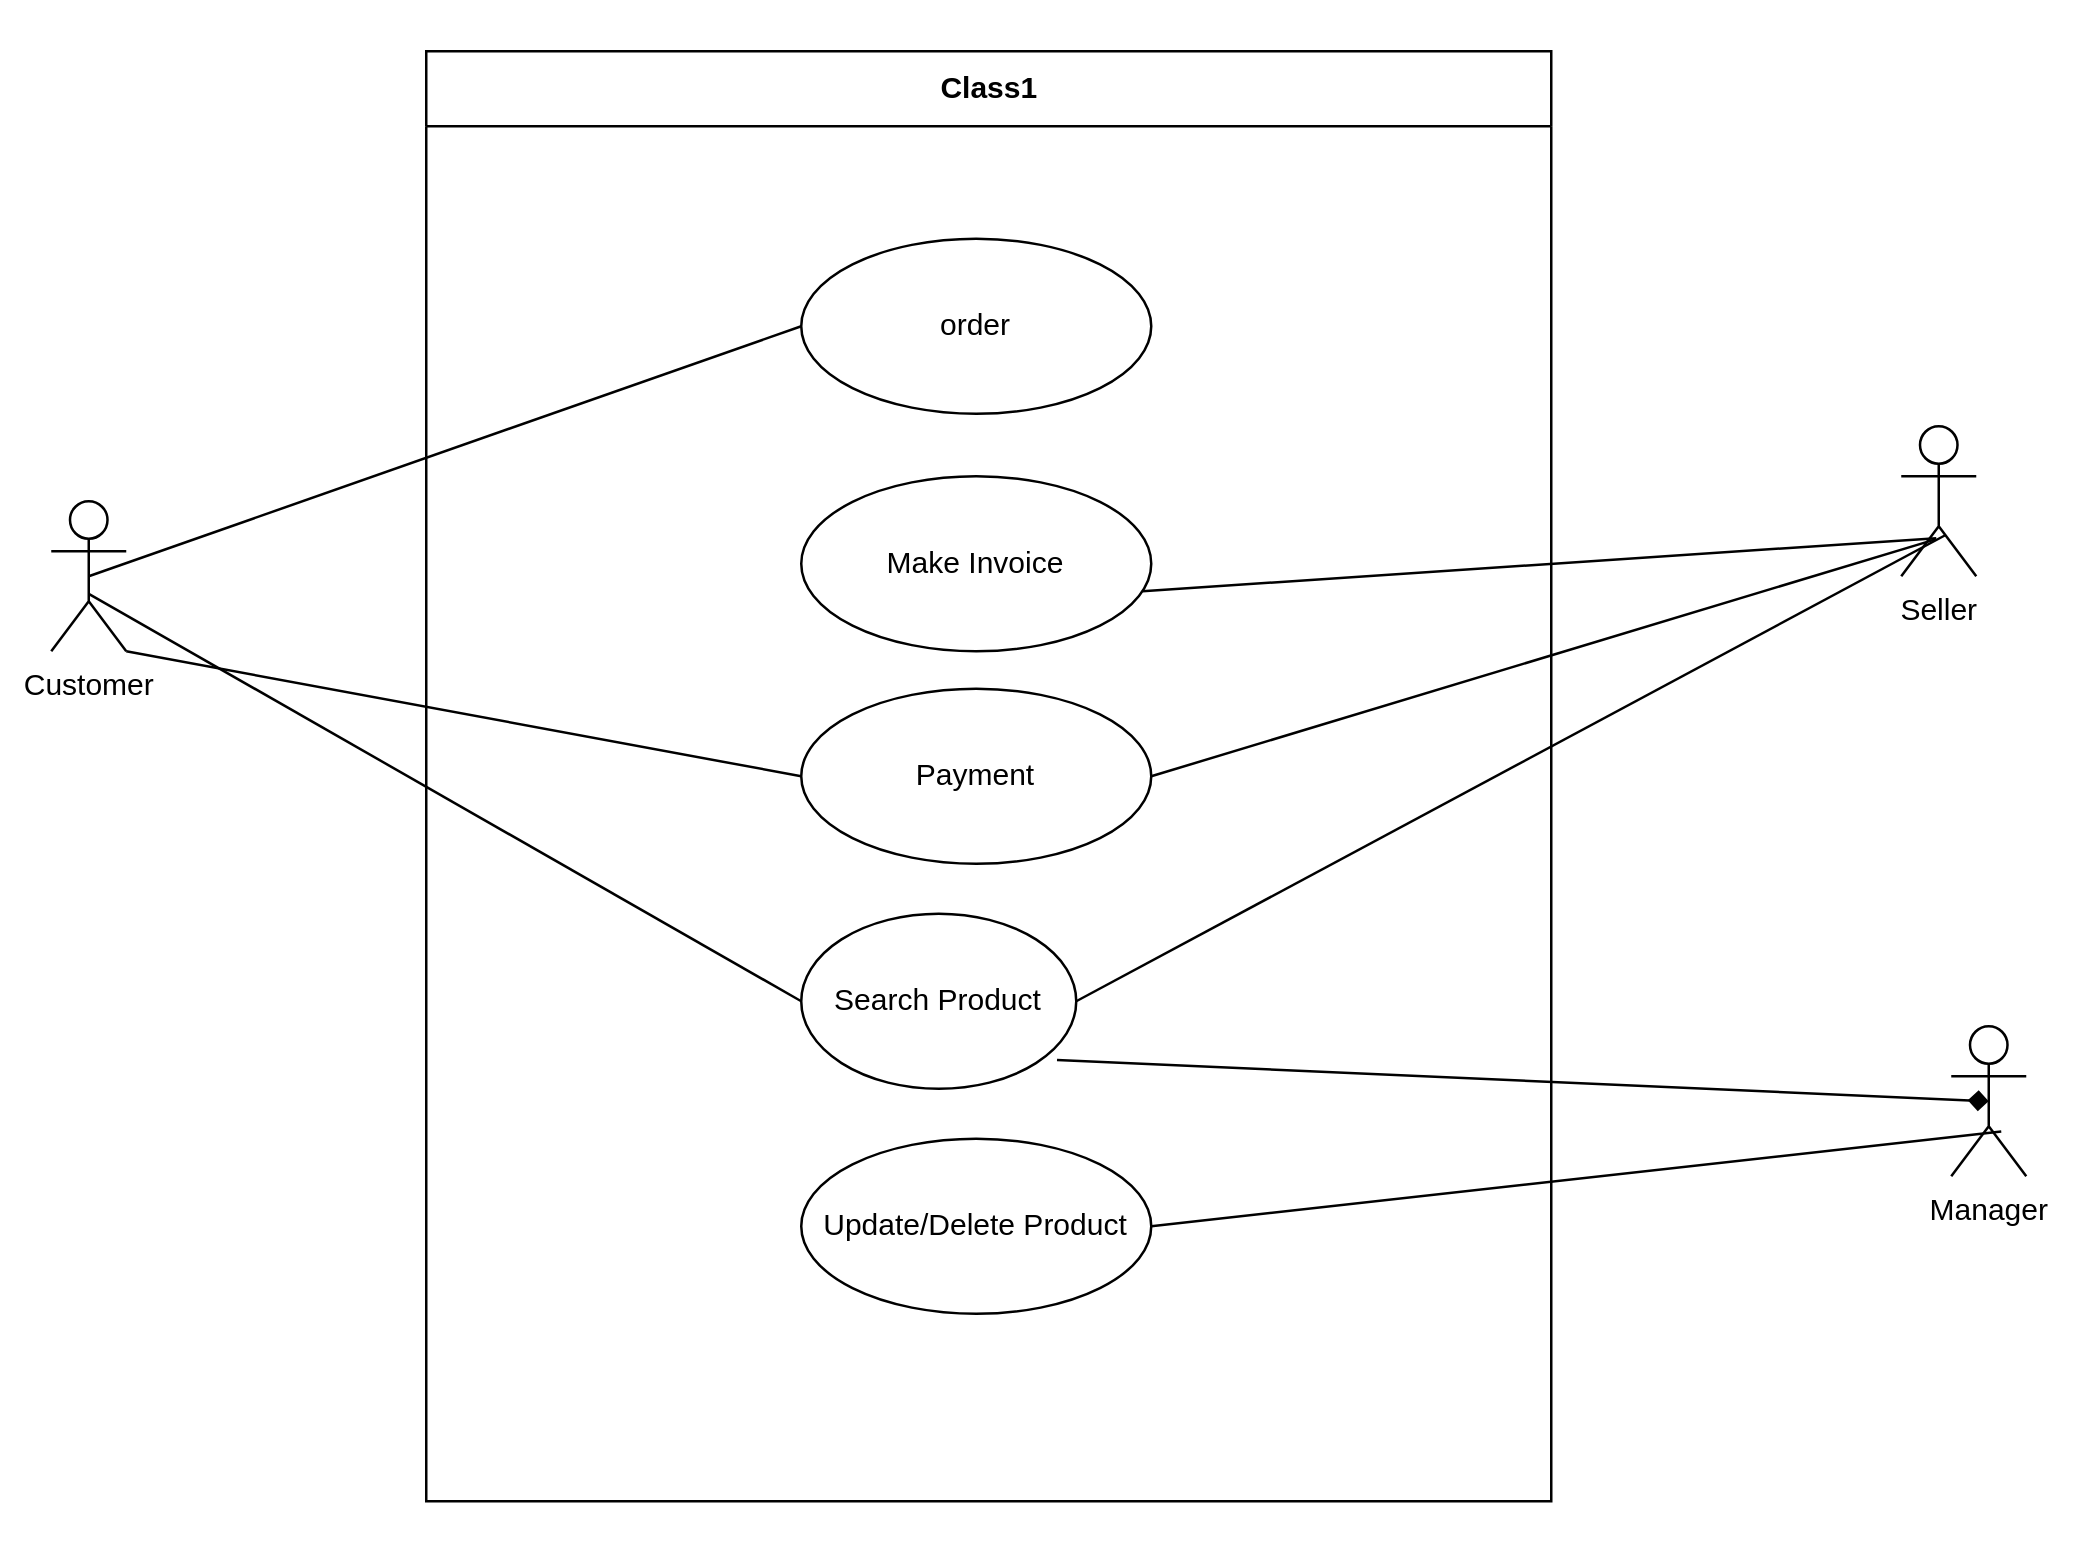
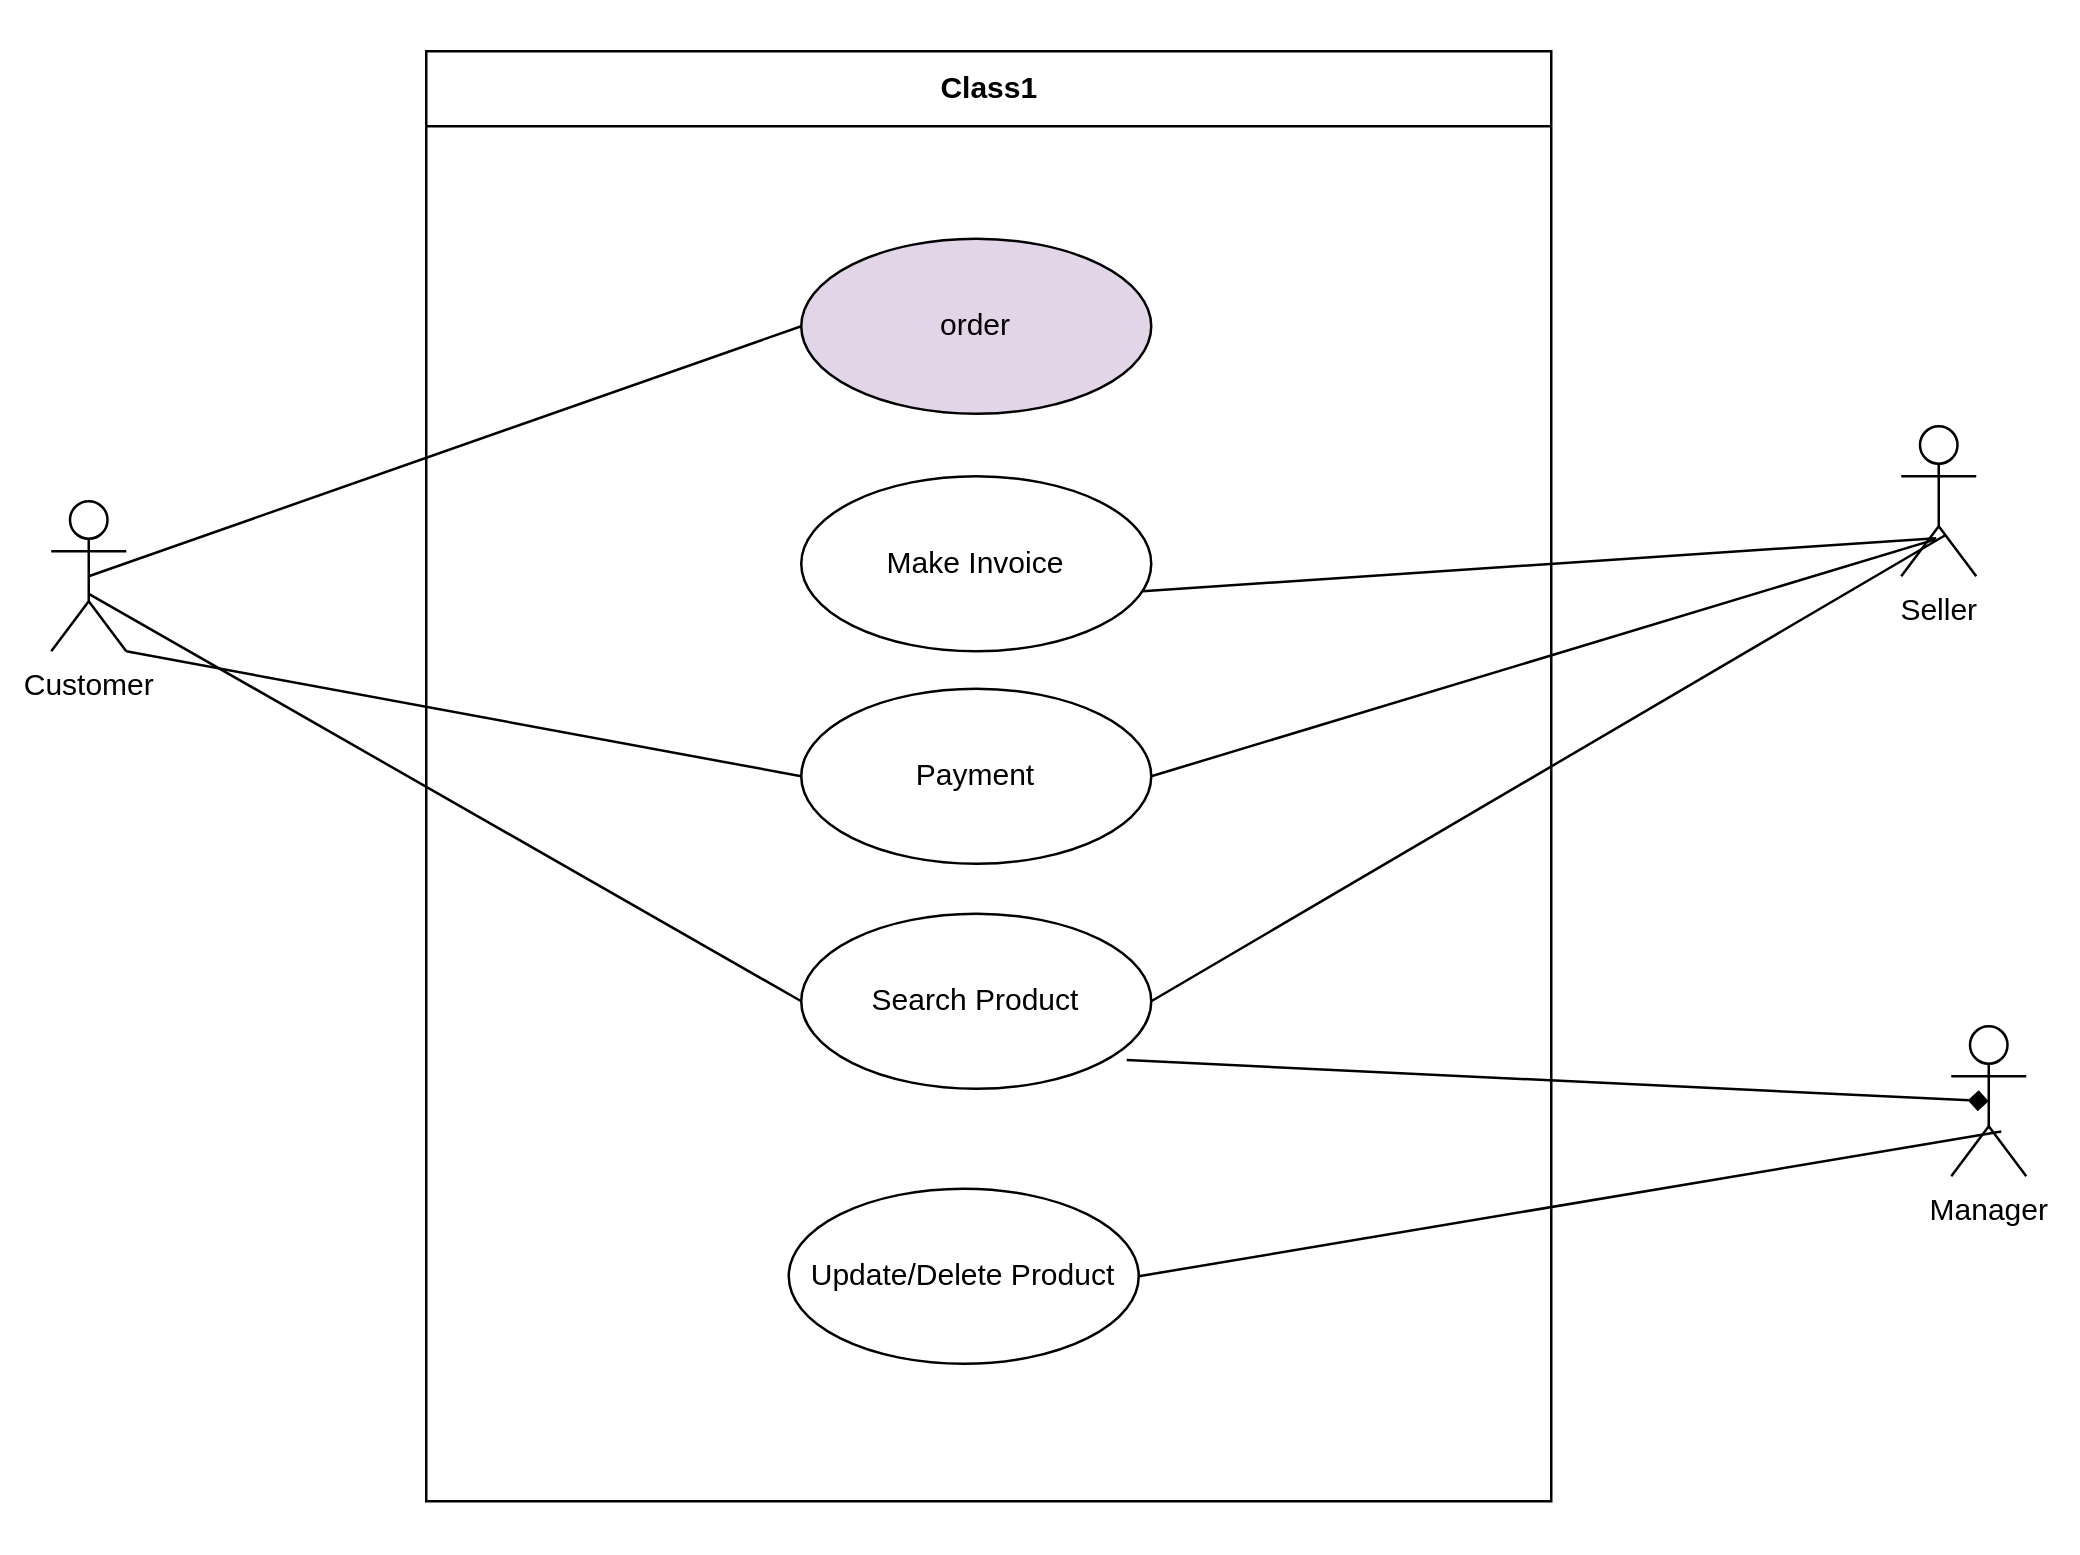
node "order": fillcolor #ffffff -> #e1d5e7
node "Search Product": size 275x175 -> 350x175
node "Update/Delete Product": moved (976, 1226) -> (964, 1276)
